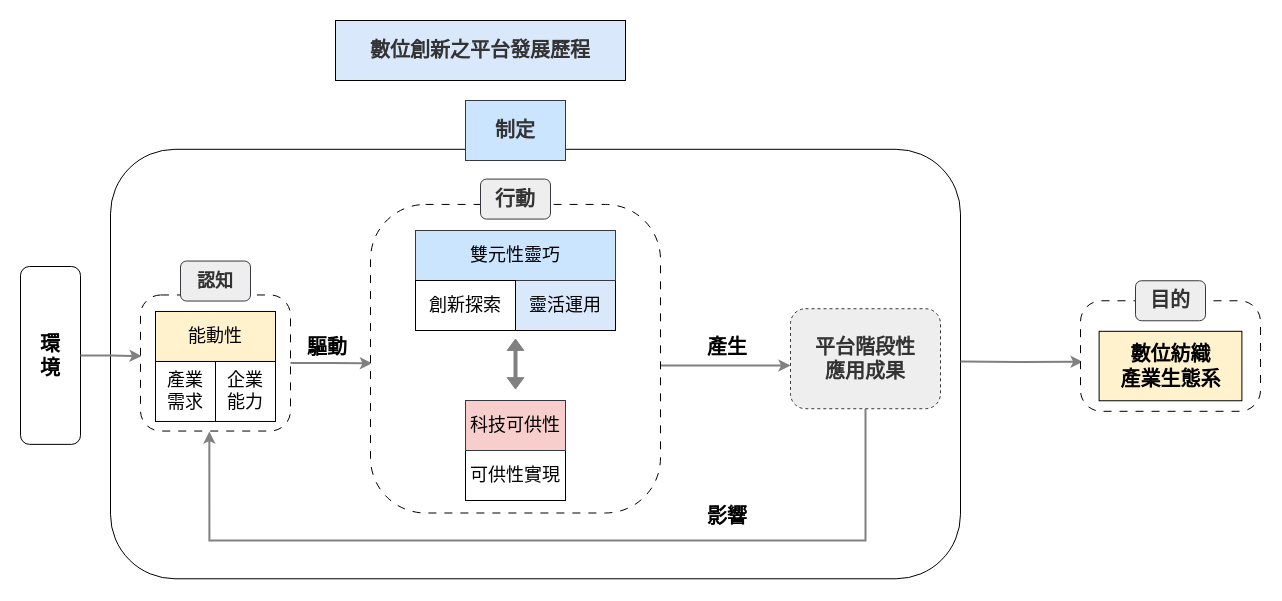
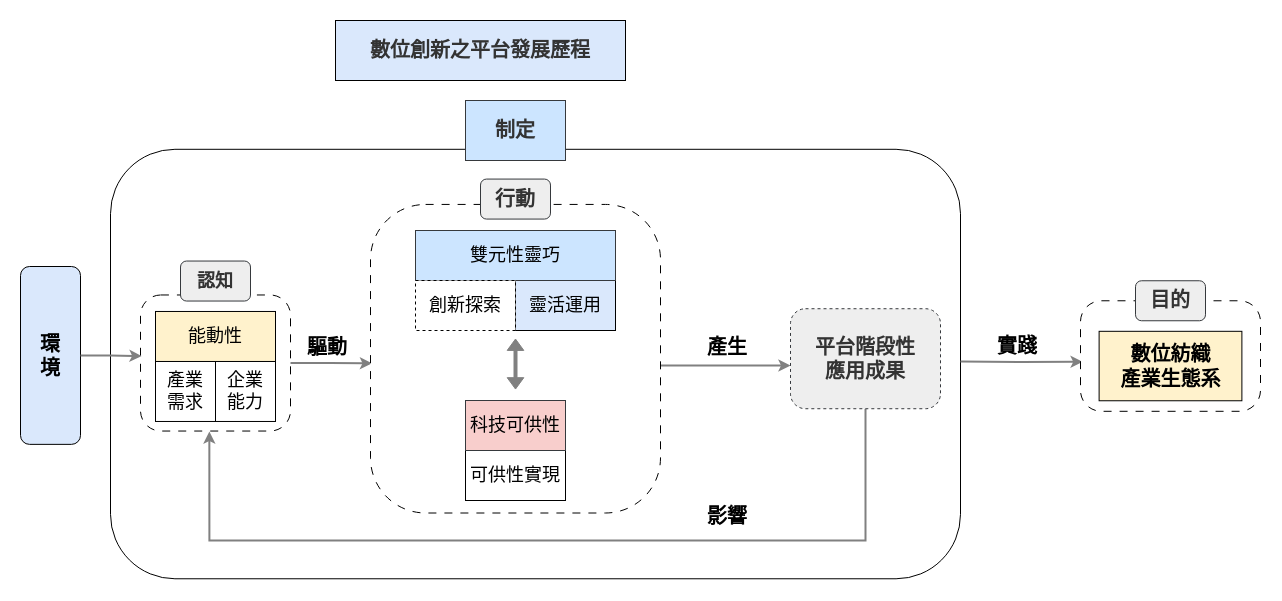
node "創新探索": style solid -> dashed
node "實踐": added
node "環 境": fillcolor #ffffff -> #dae8fc
